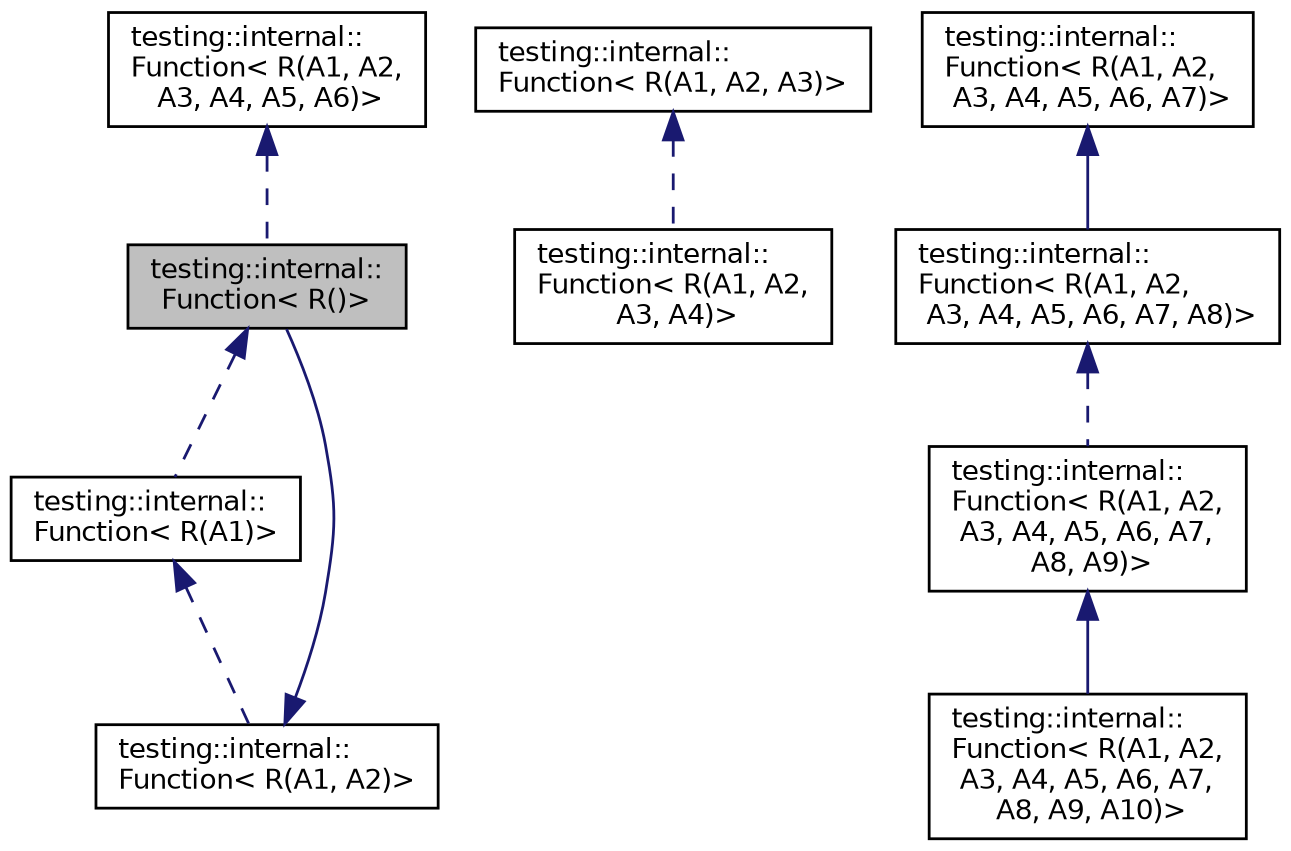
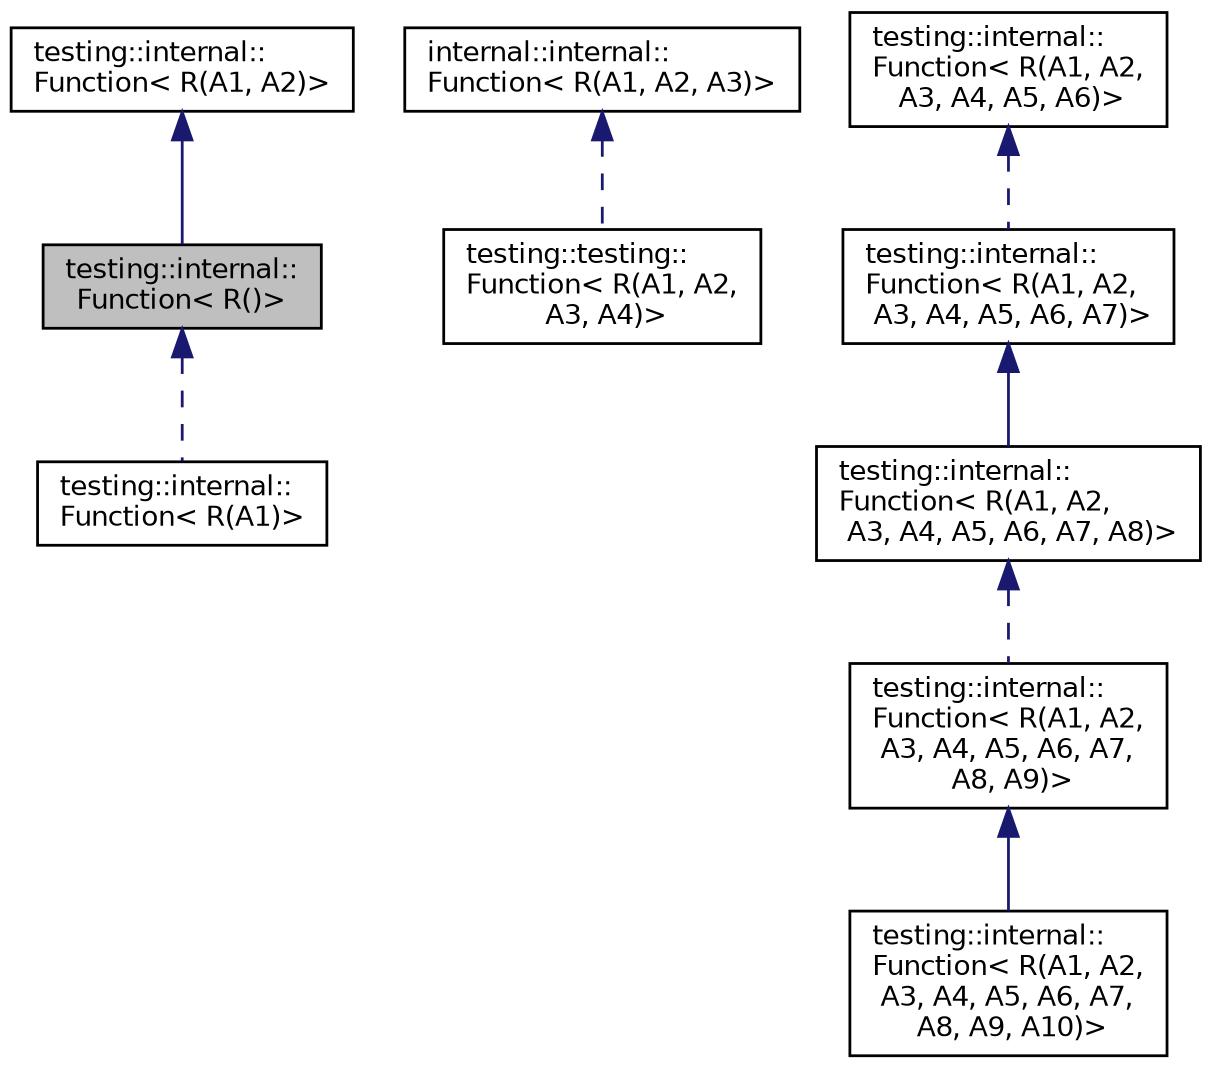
node "testing::internal:: Function< R(A1, A2, A3)>": label "testing::internal:: Function< R(A1, A2, A3)>" -> "internal::internal:: Function< R(A1, A2, A3)>"
edge "testing::internal:: Function< R()>" -> "testing::internal:: Function< R(A1, A2, A3, A4, A5, A6)>": now "testing::internal:: Function< R(A1, A2, A3, A4, A5, A6, A7)>" -> "testing::internal:: Function< R(A1, A2, A3, A4, A5, A6)>"
node "testing::internal:: Function< R(A1, A2, A3, A4)>": label "testing::internal:: Function< R(A1, A2, A3, A4)>" -> "testing::testing:: Function< R(A1, A2, A3, A4)>"
edge "testing::internal:: Function< R(A1, A2)>" -> "testing::internal:: Function< R(A1)>": removed
